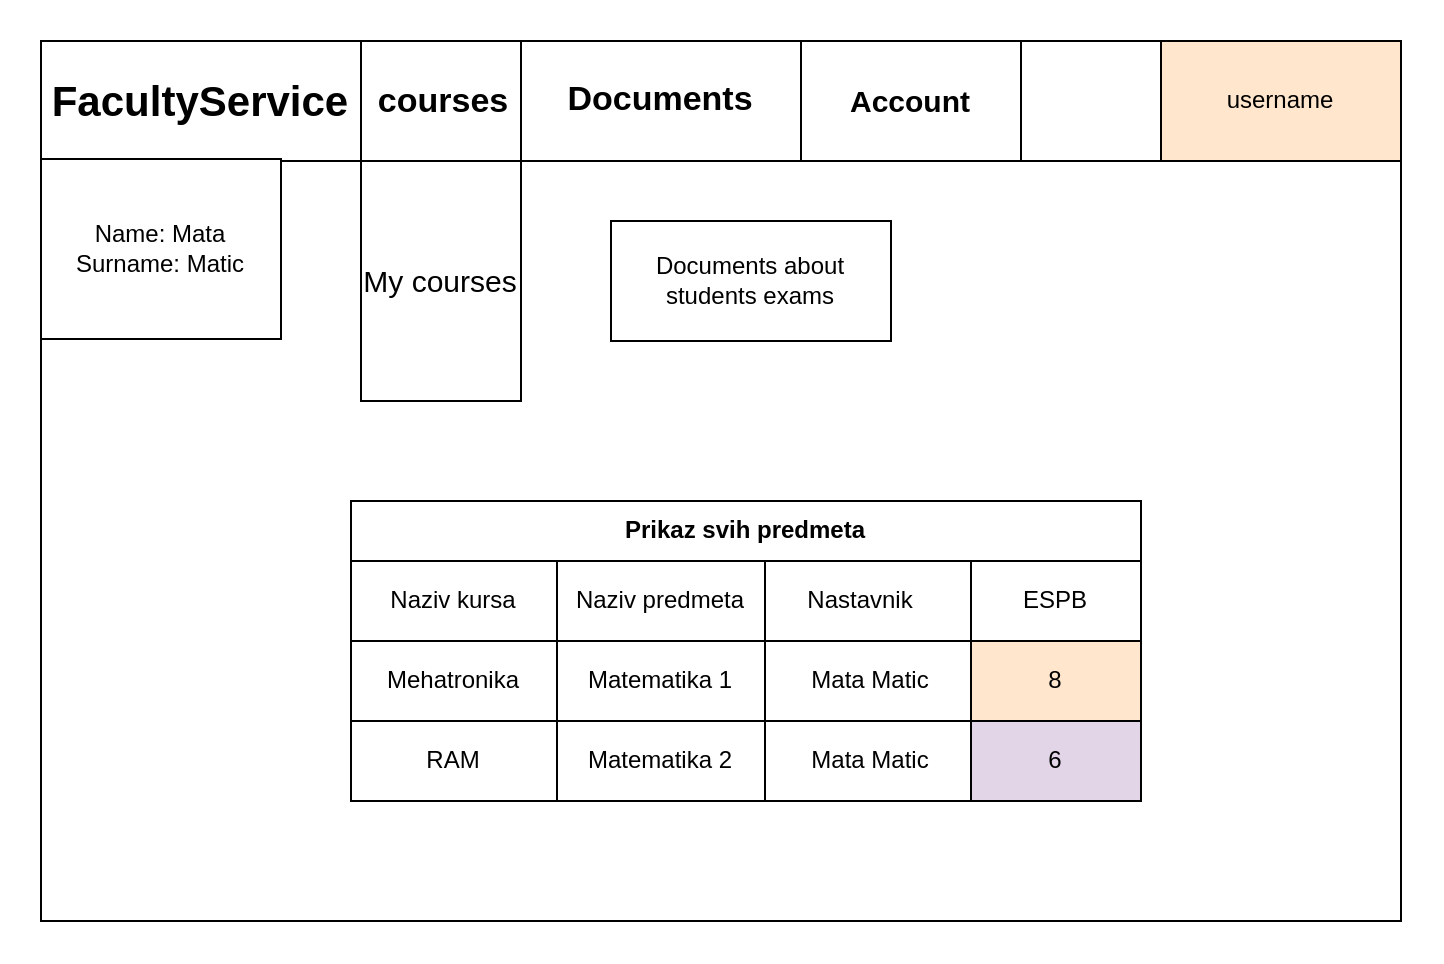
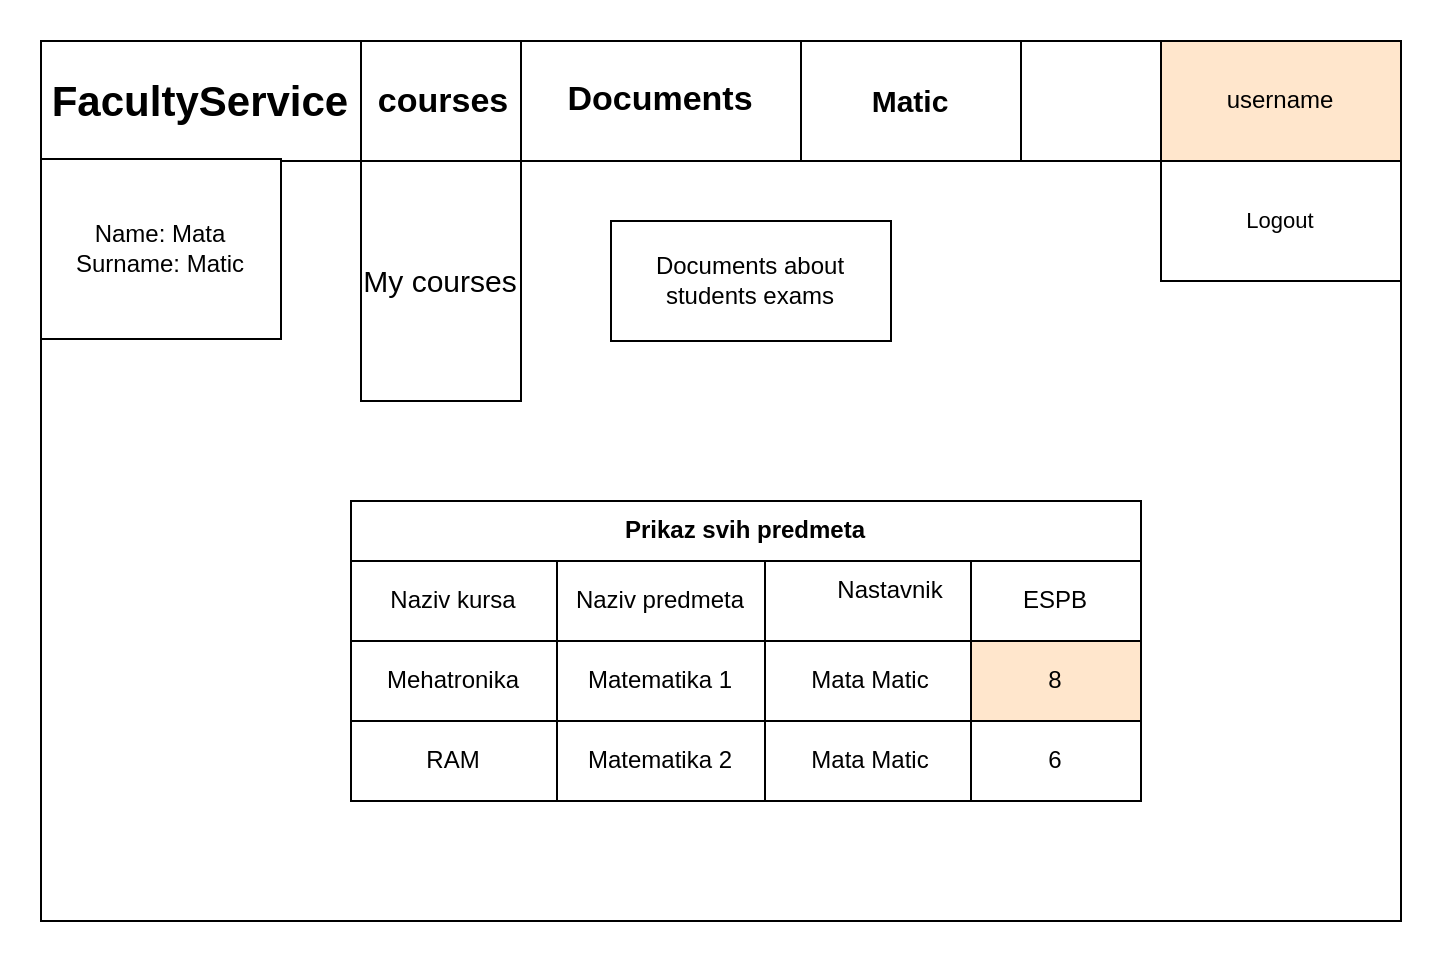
node "Account": label "Account" -> "Matic"
node "Logout": added
node "Nastavnik": moved (861, 601) -> (891, 591)
node "6": fillcolor #e1d5e7 -> #ffffff
